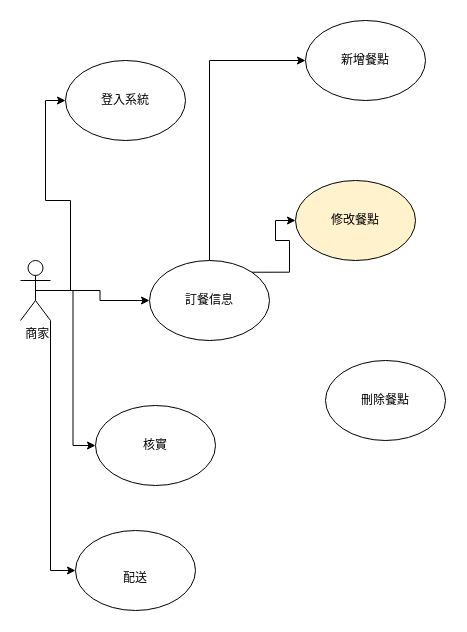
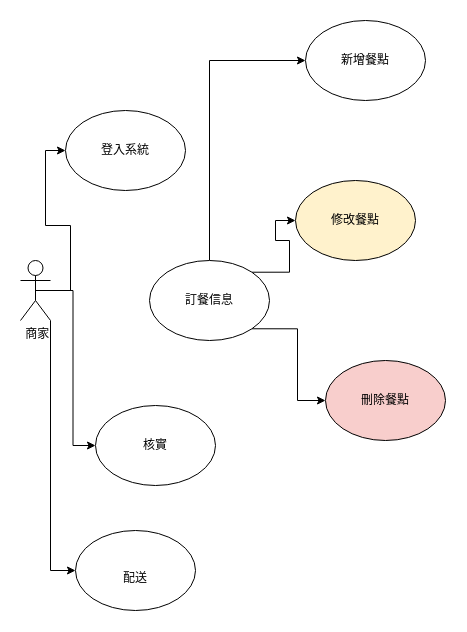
node "登入系統": moved (126, 101) -> (126, 151)
edge "商家" -> "訂餐信息": removed
edge "訂餐信息" -> "刪除餐點": added
node "刪除餐點": fillcolor #ffffff -> #f8cecc
